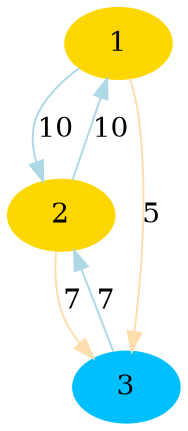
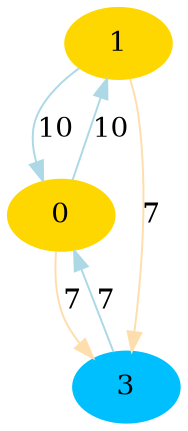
node "2": label "2" -> "0"
edge "1" -> "3": label "5" -> "7"
